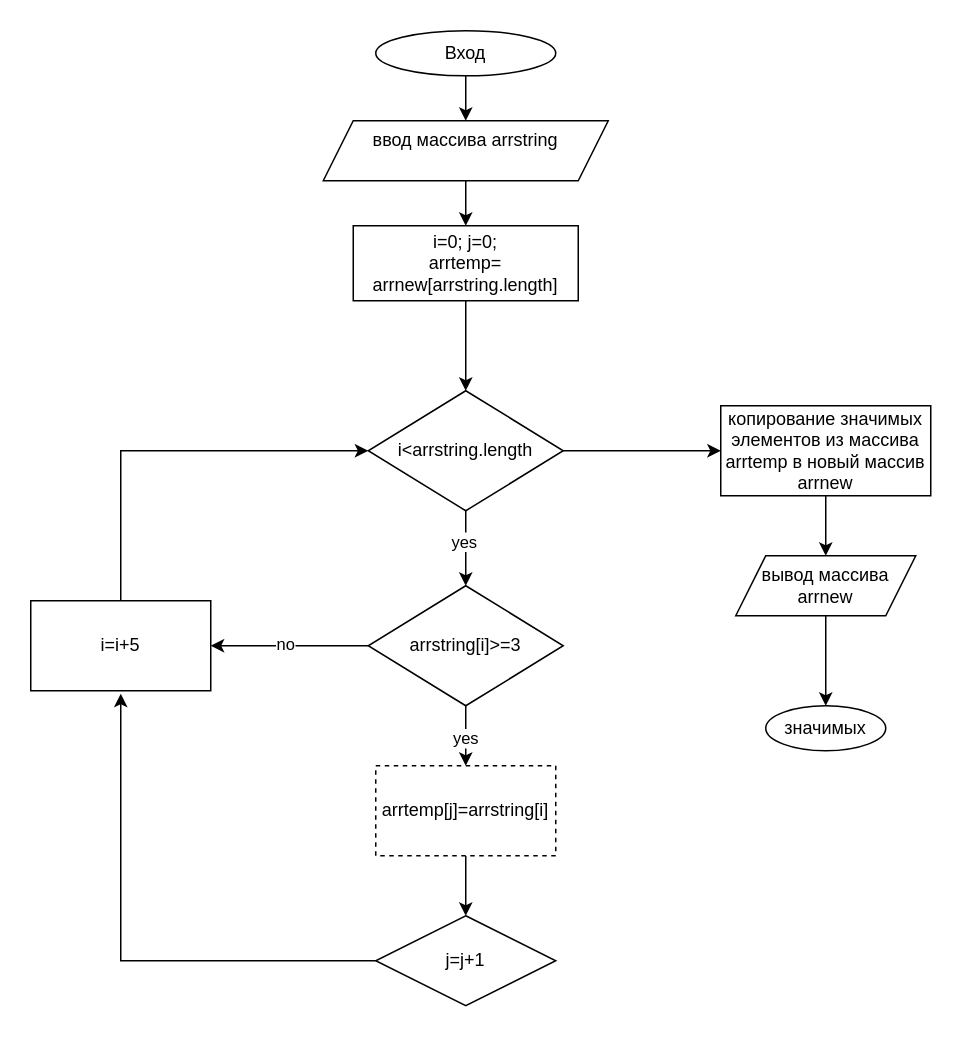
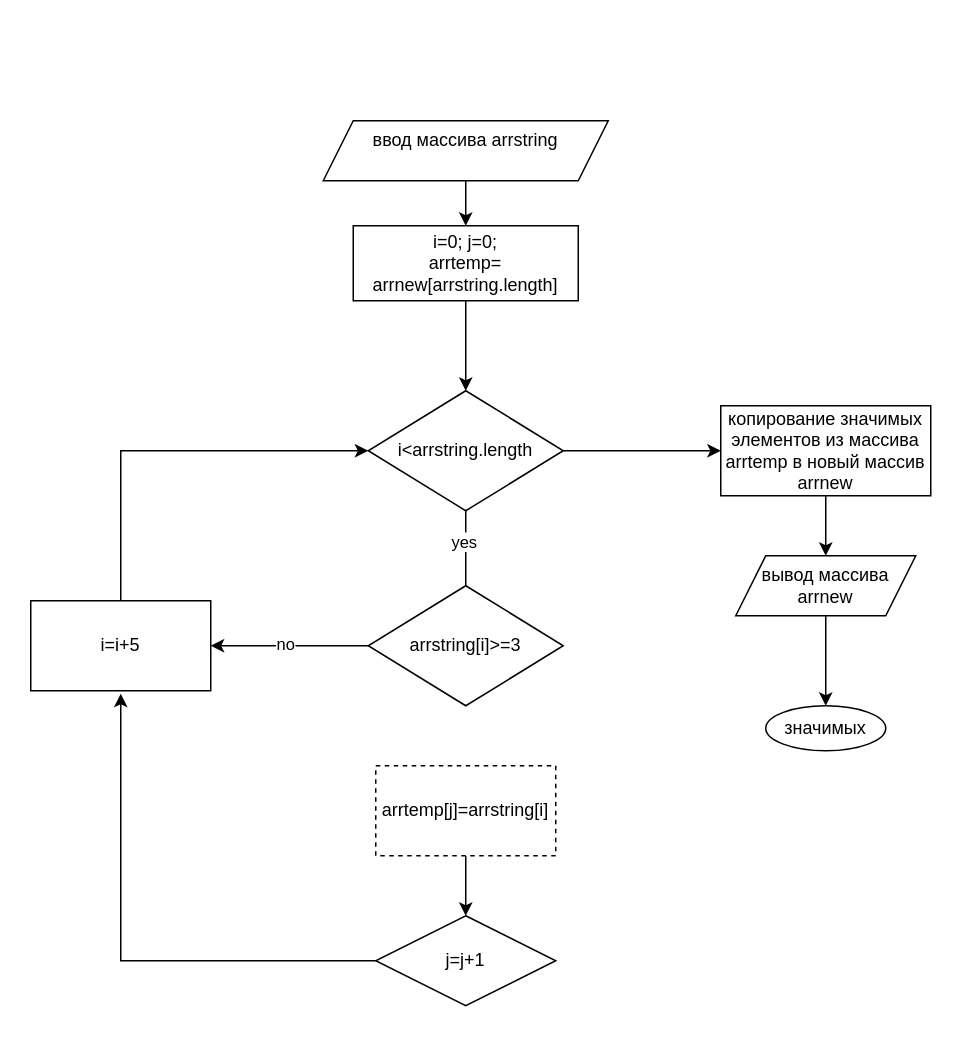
node "Вход": removed
edge "Вход" -> "ввод массива arrstring": removed
edge "i<arrstring.length" -> "arrstring[i]>=3": arrowhead classic -> none
edge "arrstring[i]>=3" -> "arrtemp[j]=arrstring[i]": removed, label "yes"
